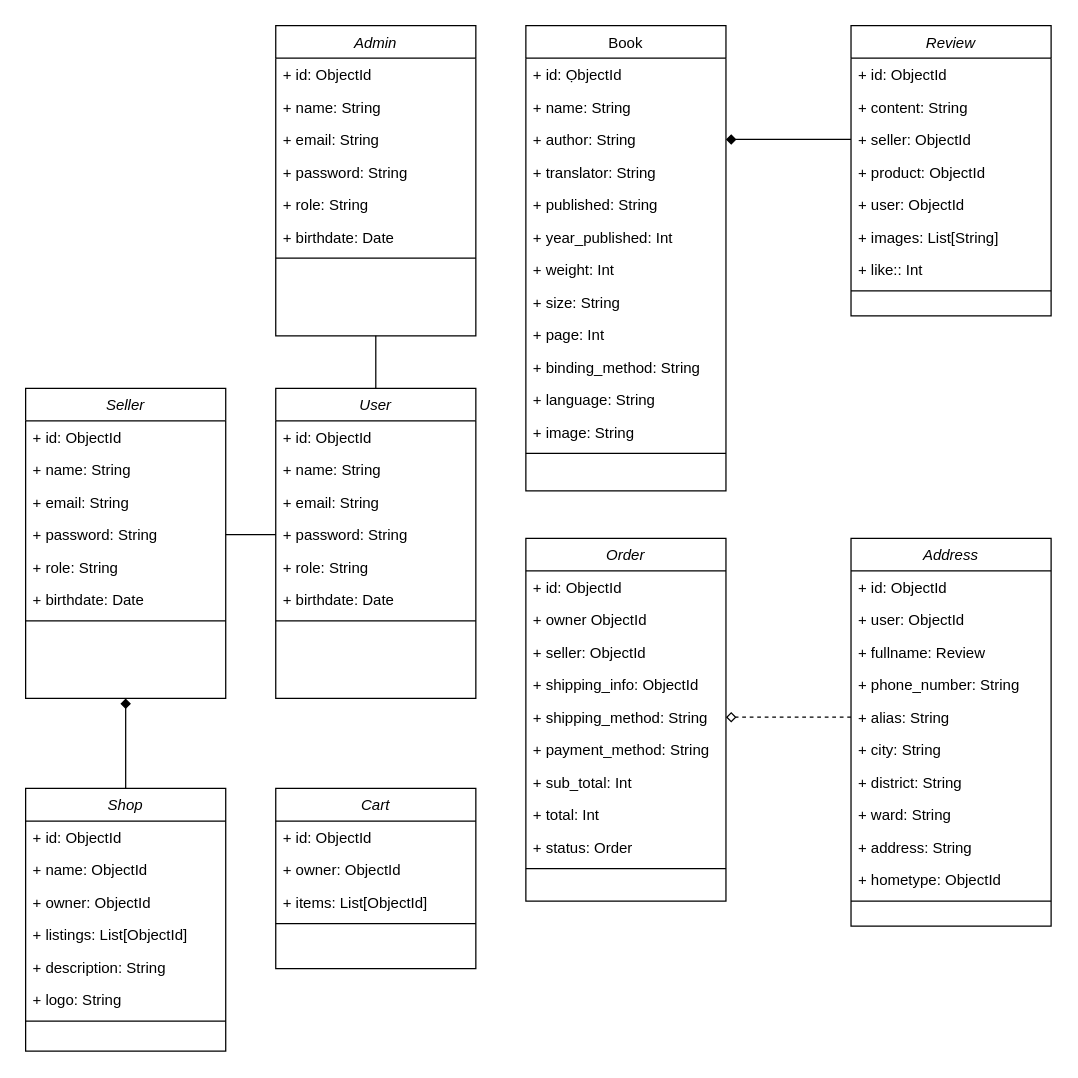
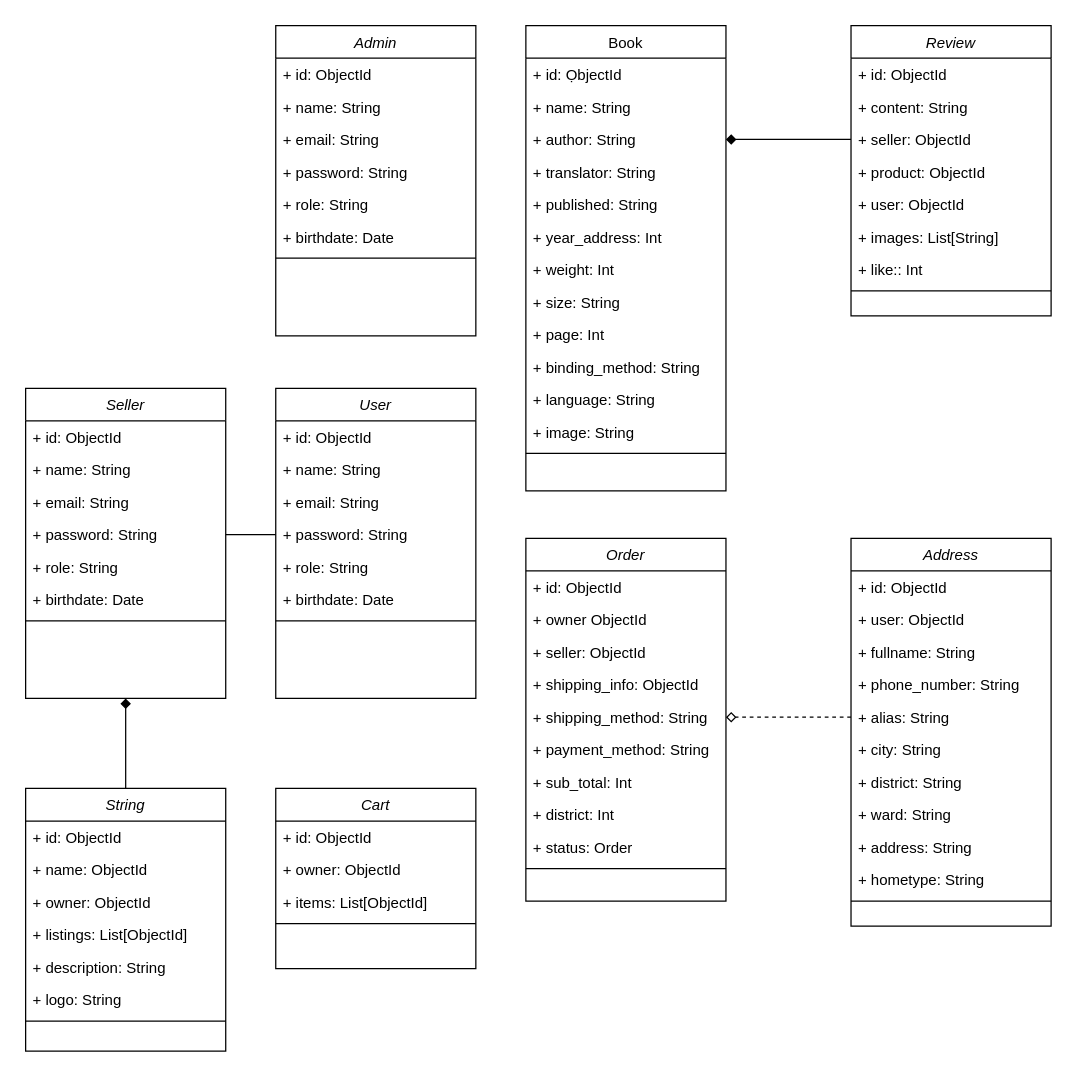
node "+ year_published: Int": label "+ year_published: Int" -> "+ year_address: Int"
edge "Admin" -- "User": removed
node "+ fullname: Review": label "+ fullname: Review" -> "+ fullname: String"
node "Shop": label "Shop" -> "String"
node "+ total: Int": label "+ total: Int" -> "+ district: Int"
node "+ hometype: ObjectId": label "+ hometype: ObjectId" -> "+ hometype: String"
